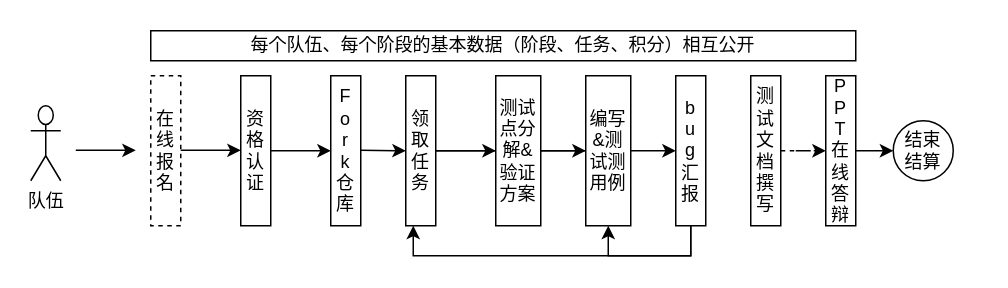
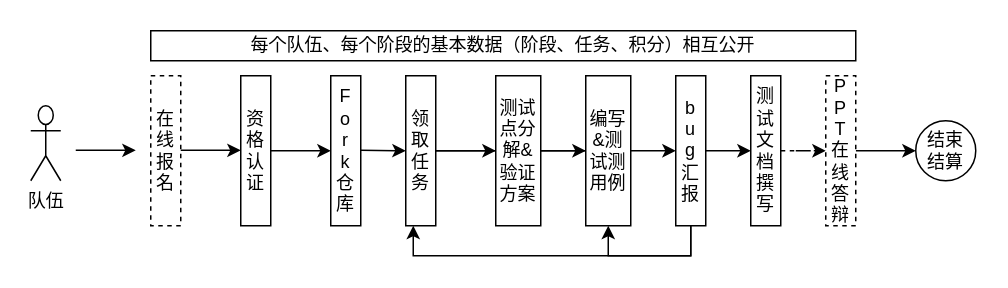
edge "b u g汇报" -> "测试文档撰写": added
node "P P T在线答辩": style solid -> dashed
node "结束 结算": moved (923, 151) -> (946, 151)
